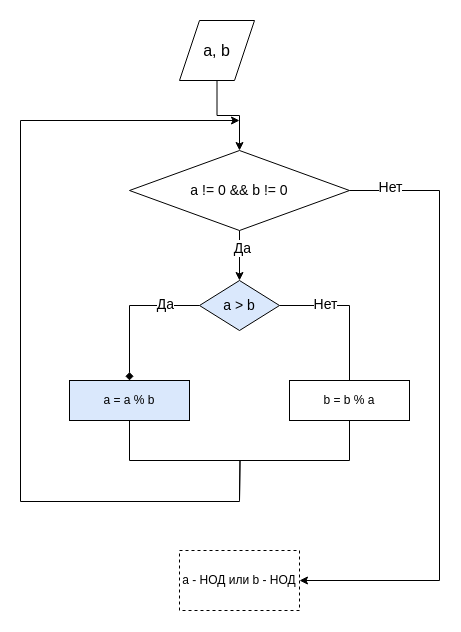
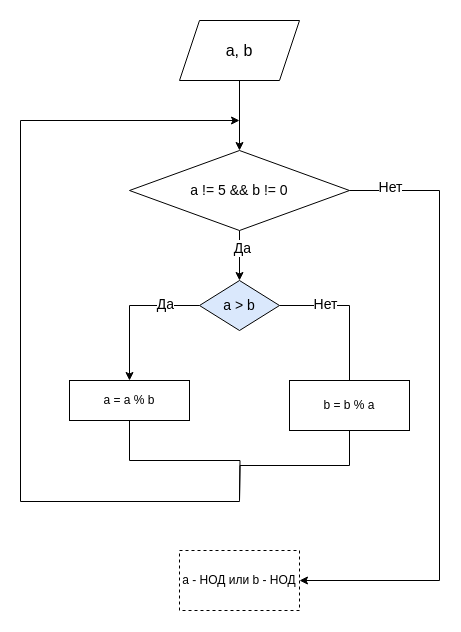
node "a, b": size 75x60 -> 120x60
node "a != 0 && b != 0": label "a != 0 && b != 0" -> "a != 5 && b != 0"
edge "a > b" -> "a = a % b": arrowhead diamond -> classic
node "a = a % b": fillcolor #dae8fc -> #ffffff
node "b = b % a": size 120x40 -> 120x50
